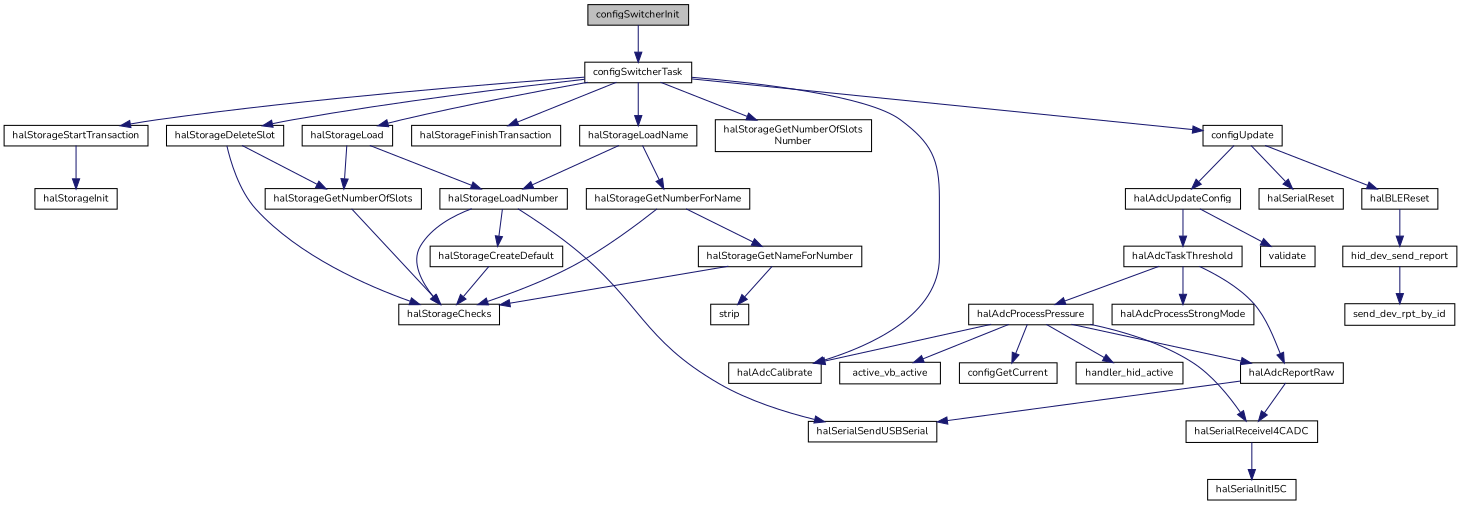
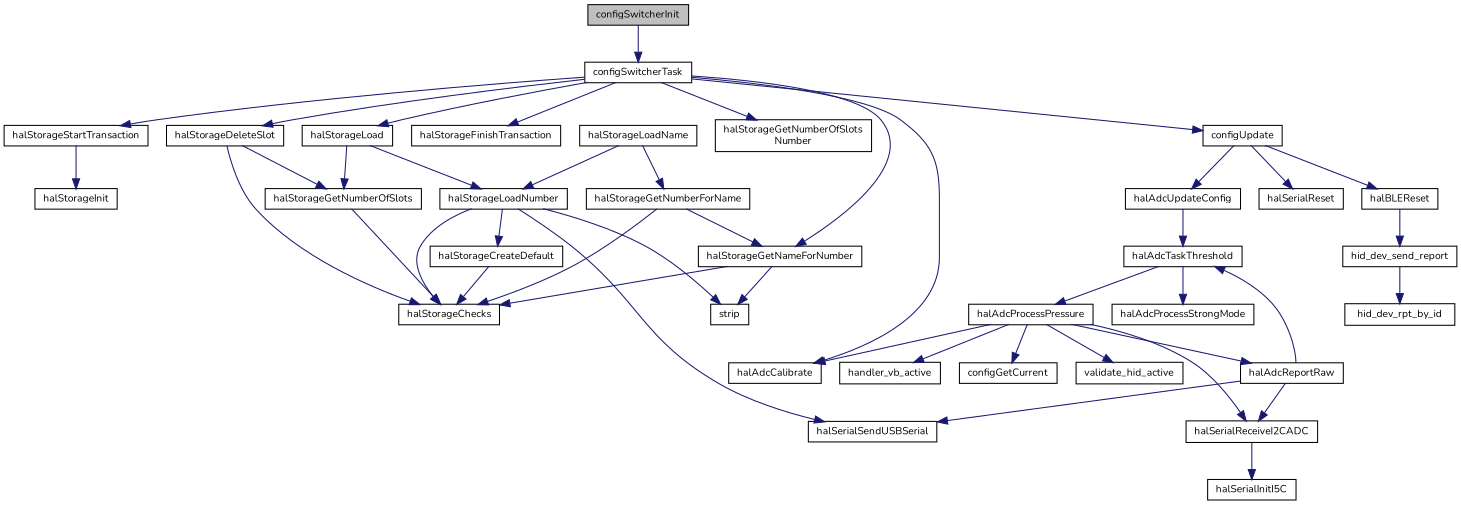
edge "configSwitcherTask" -> "halStorageLoadName": now "configSwitcherTask" -> "halStorageGetNameForNumber"
edge "halStorageLoadNumber" -> "strip": added
node "validate": removed
edge "halAdcTaskThreshold" -> "halAdcReportRaw": reversed
node "send_dev_rpt_by_id": label "send_dev_rpt_by_id" -> "hid_dev_rpt_by_id"
node "active_vb_active": label "active_vb_active" -> "handler_vb_active"
node "handler_hid_active": label "handler_hid_active" -> "validate_hid_active"
node "halSerialReceiveI4CADC": label "halSerialReceiveI4CADC" -> "halSerialReceiveI2CADC"
